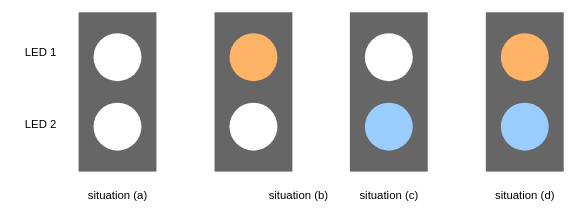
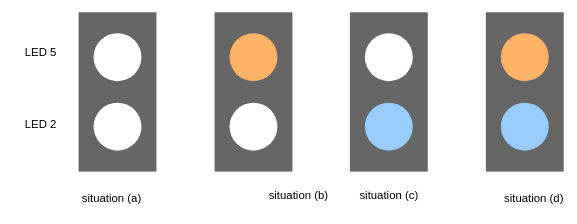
node "LED 1": label "LED 1" -> "LED 5"
node "situation (a)": moved (117, 196) -> (111, 199)
node "situation (d)": moved (525, 196) -> (534, 199)
